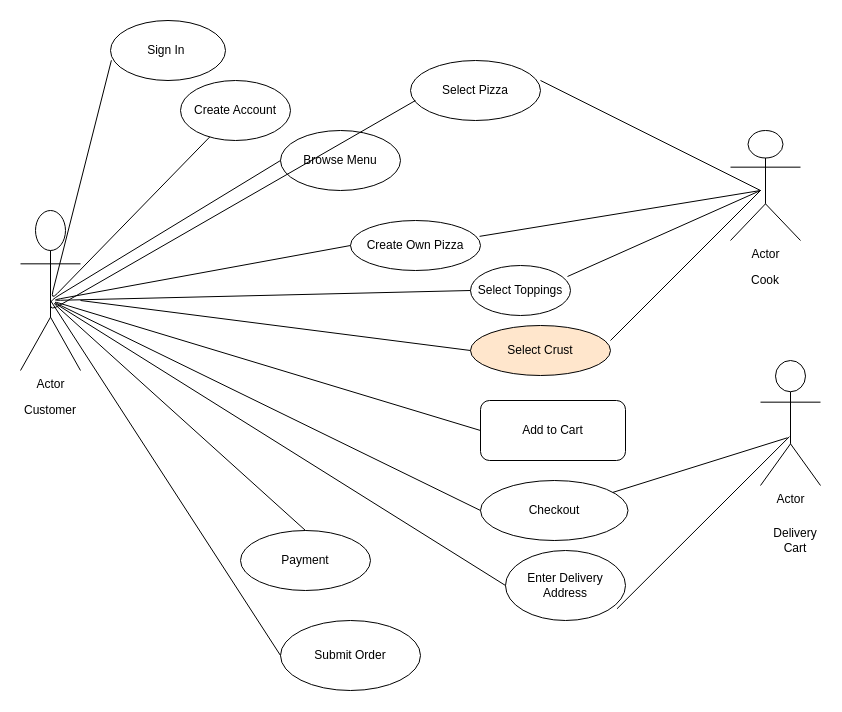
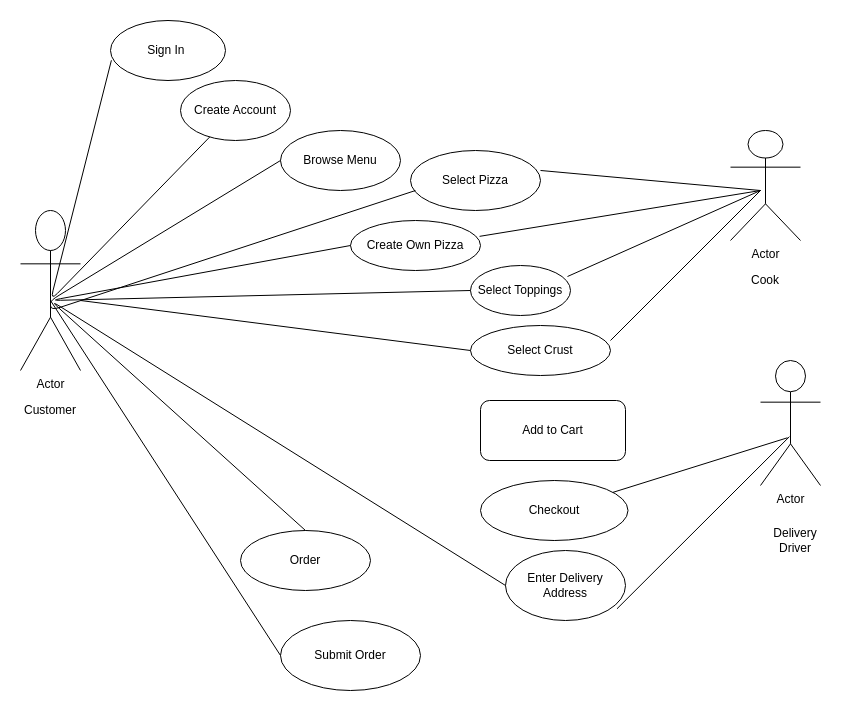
node "Select Pizza": moved (476, 91) -> (476, 181)
node "Select Crust": fillcolor #ffe6cc -> #ffffff
edge "Add to Cart" -- "Checkout": removed
node "Delivery Cart": label "Delivery Cart" -> "Delivery Driver"
node "Payment": label "Payment" -> "Order"
